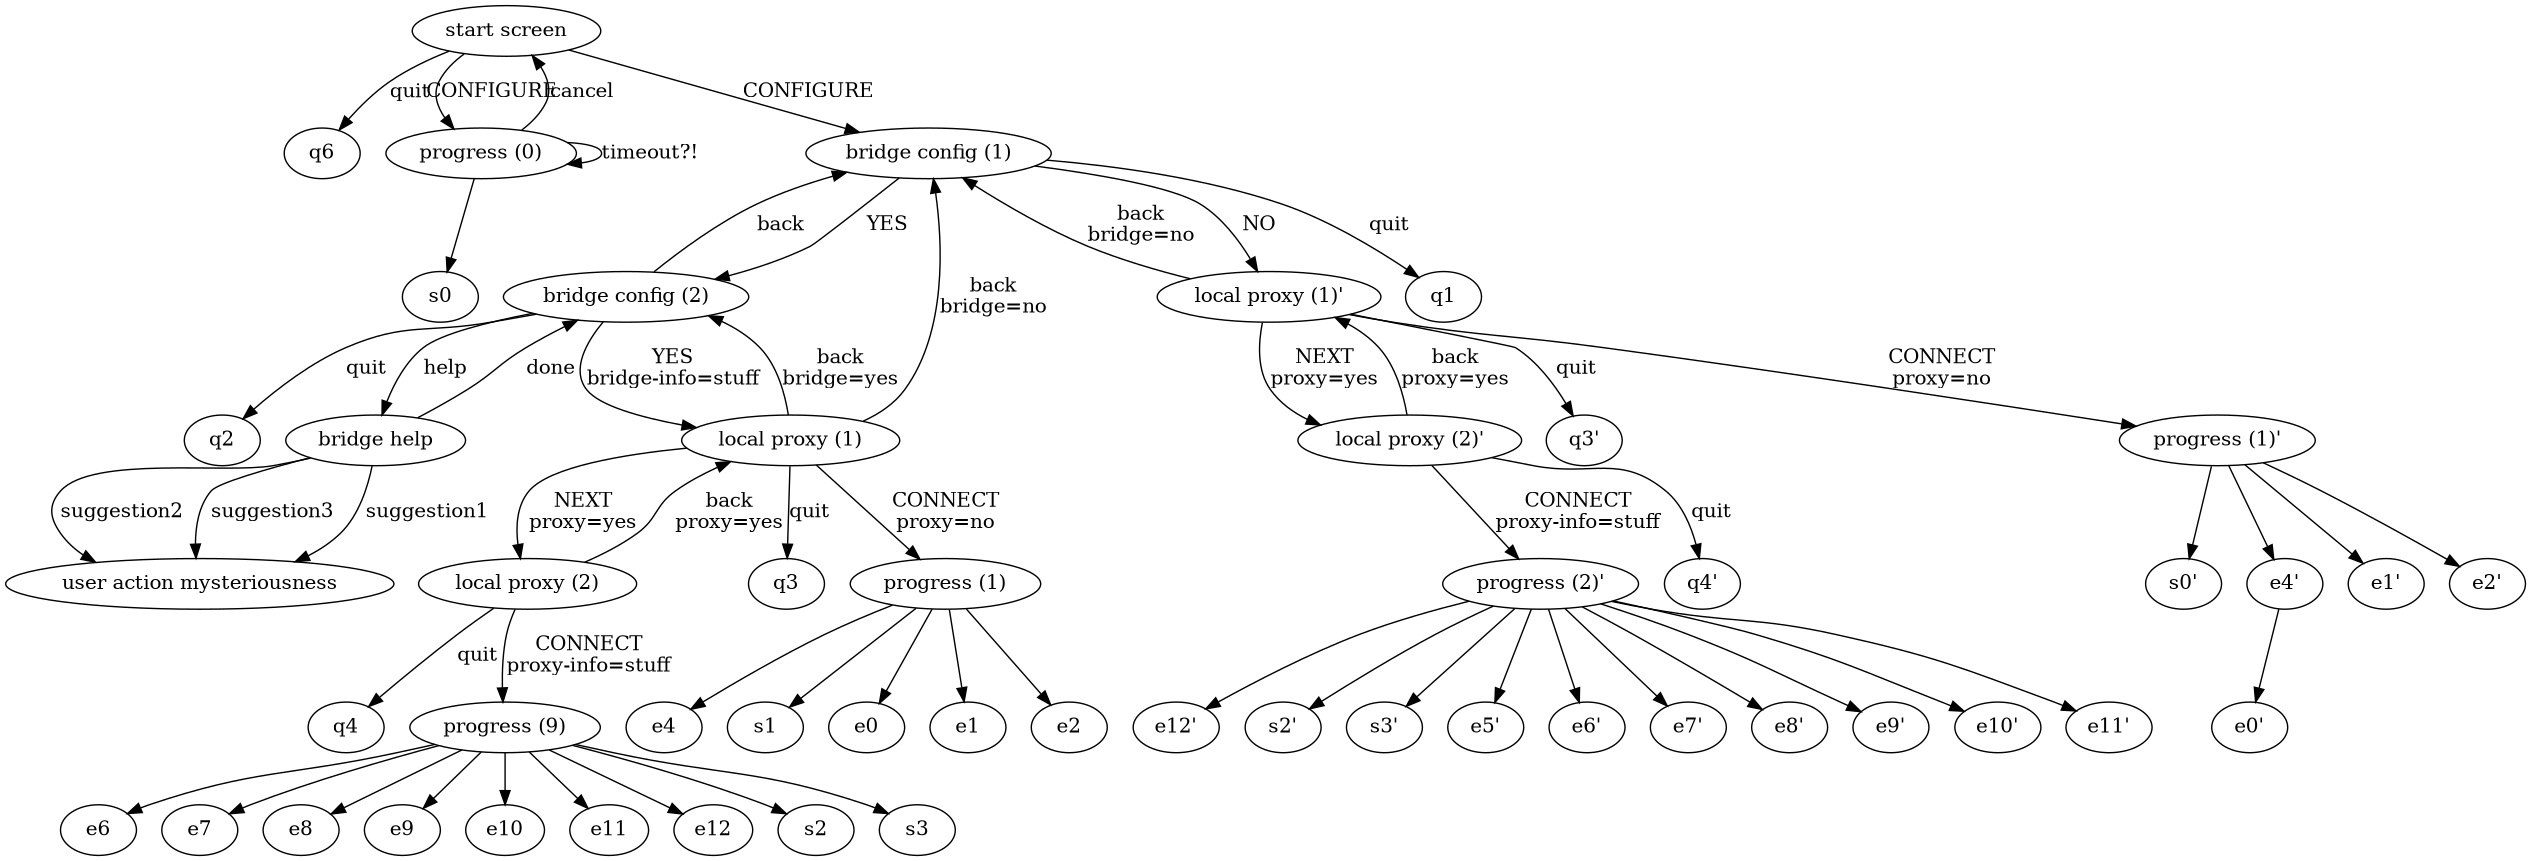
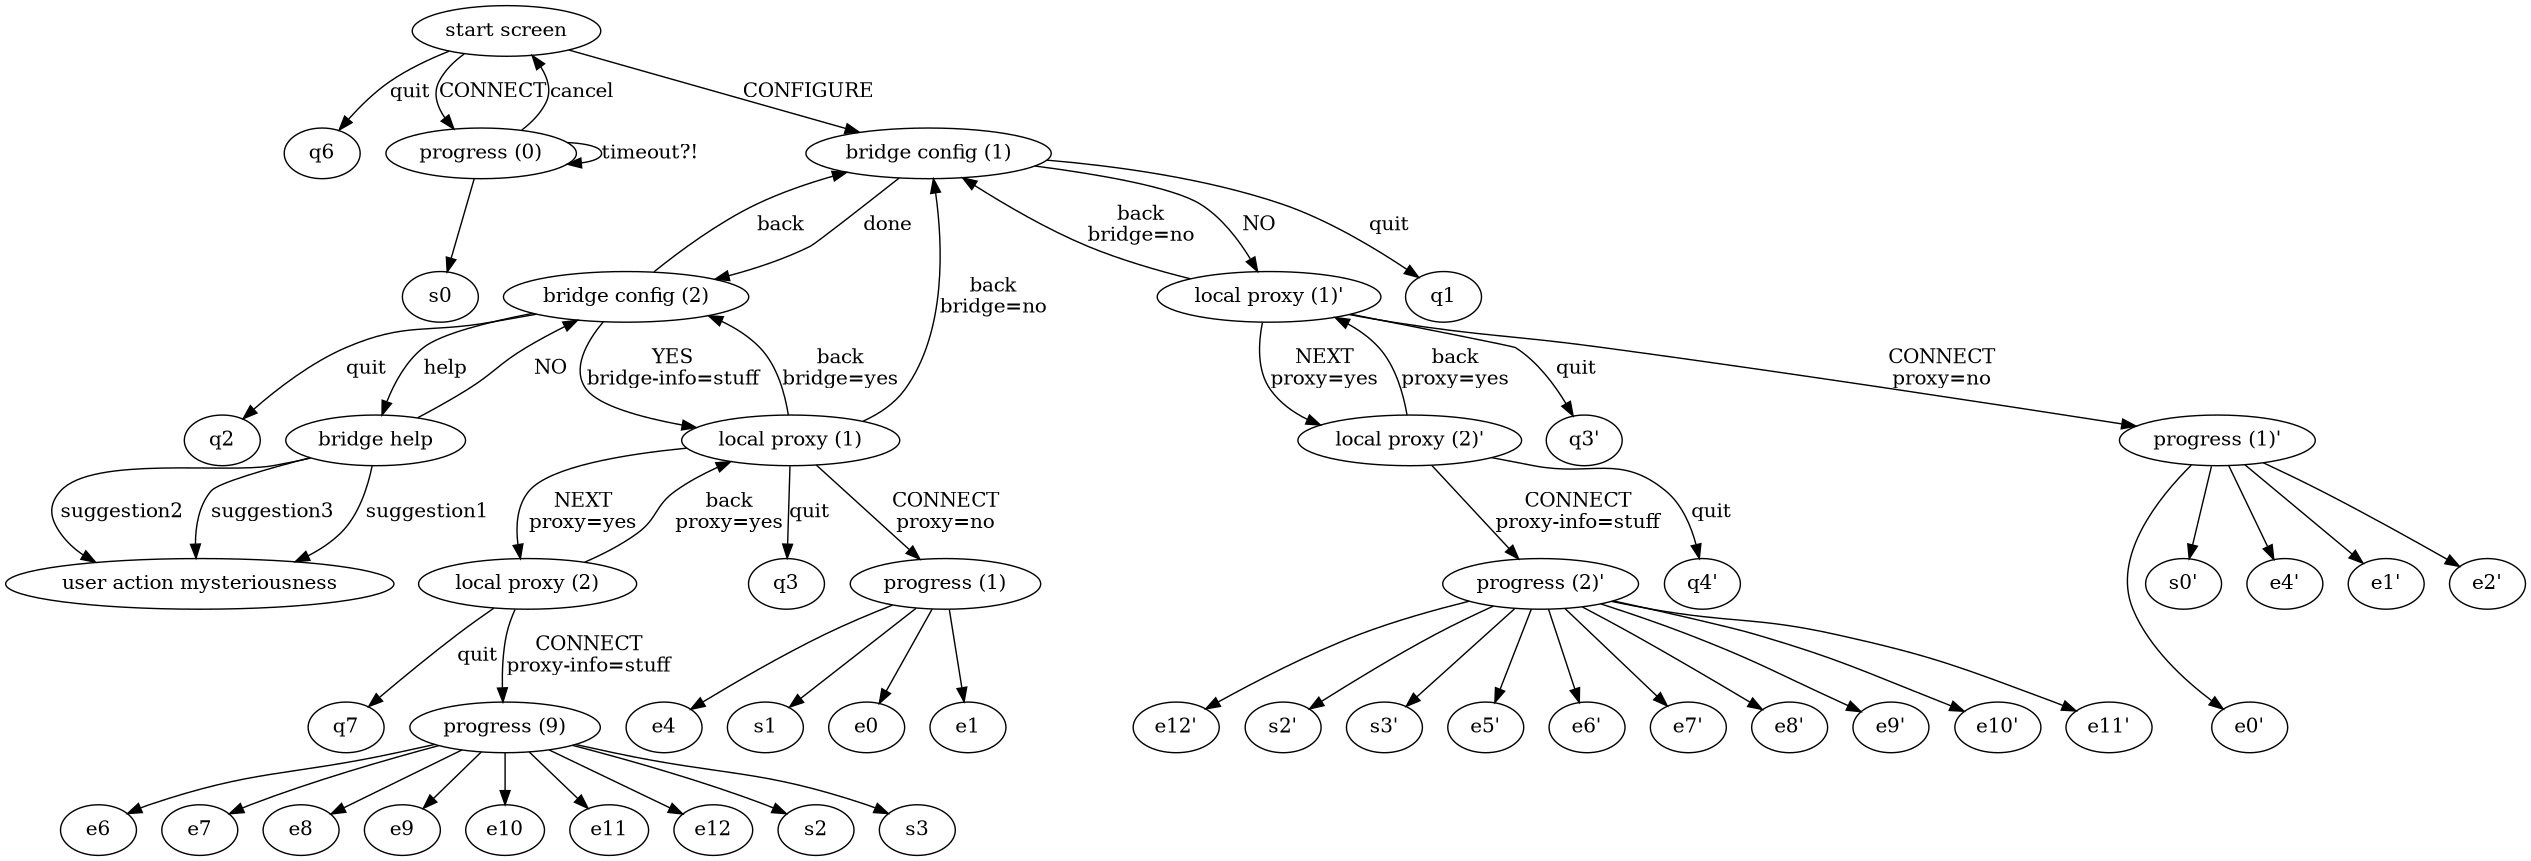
edge "start screen" -> "progress (0)": label "CONFIGURE" -> "CONNECT"
edge "bridge config (1)" -> "bridge config (2)": label "YES" -> "done"
edge "bridge help" -> "bridge config (2)": label "done" -> "NO"
edge "e4'" -> "e0'": now "progress (1)'" -> "e0'"
node "q4": label "q4" -> "q7"
node "e2": removed
